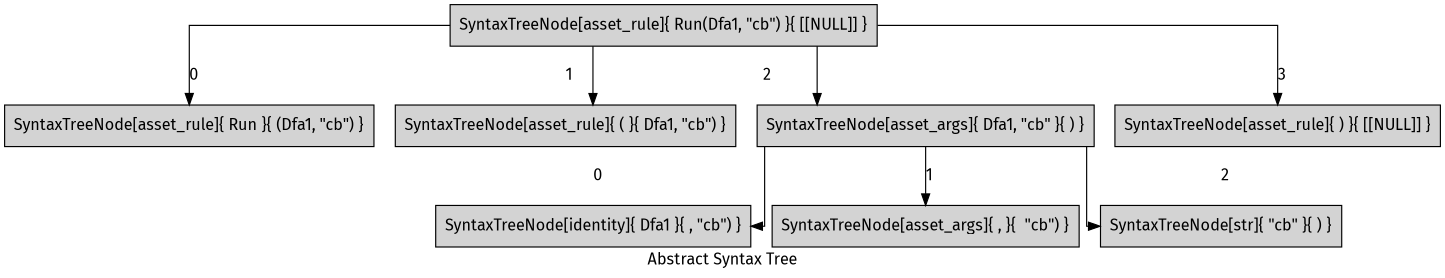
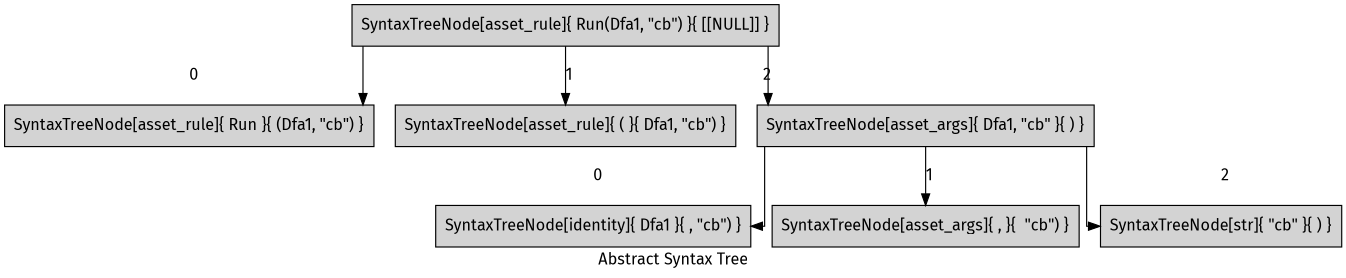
node "SyntaxTreeNode[asset_rule]{ ) }{ [[NULL]] }": removed
